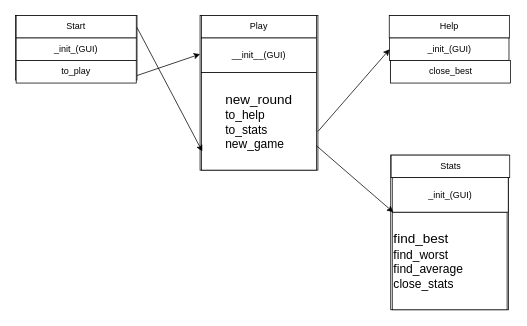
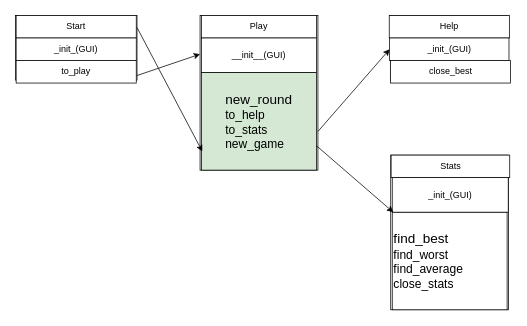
node "new_round to_help to_stats new_game": fillcolor #ffffff -> #d5e8d4
